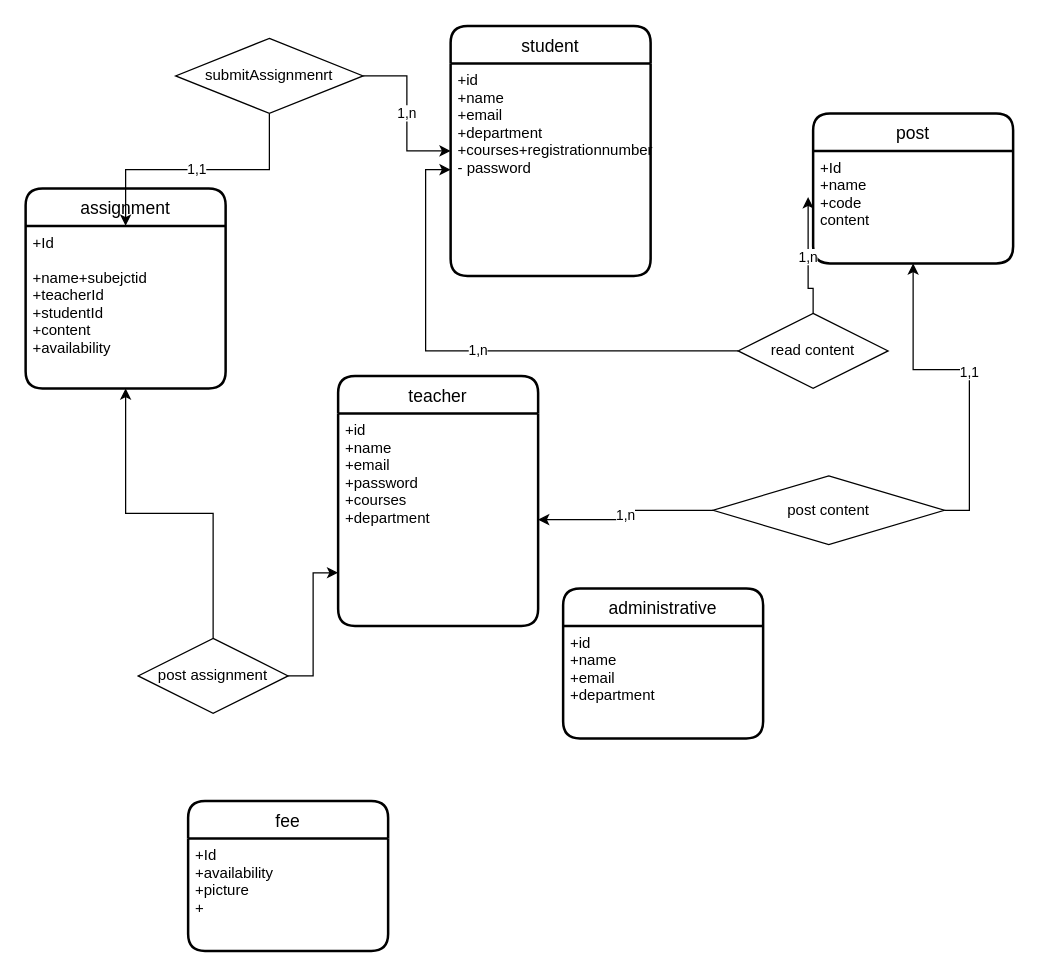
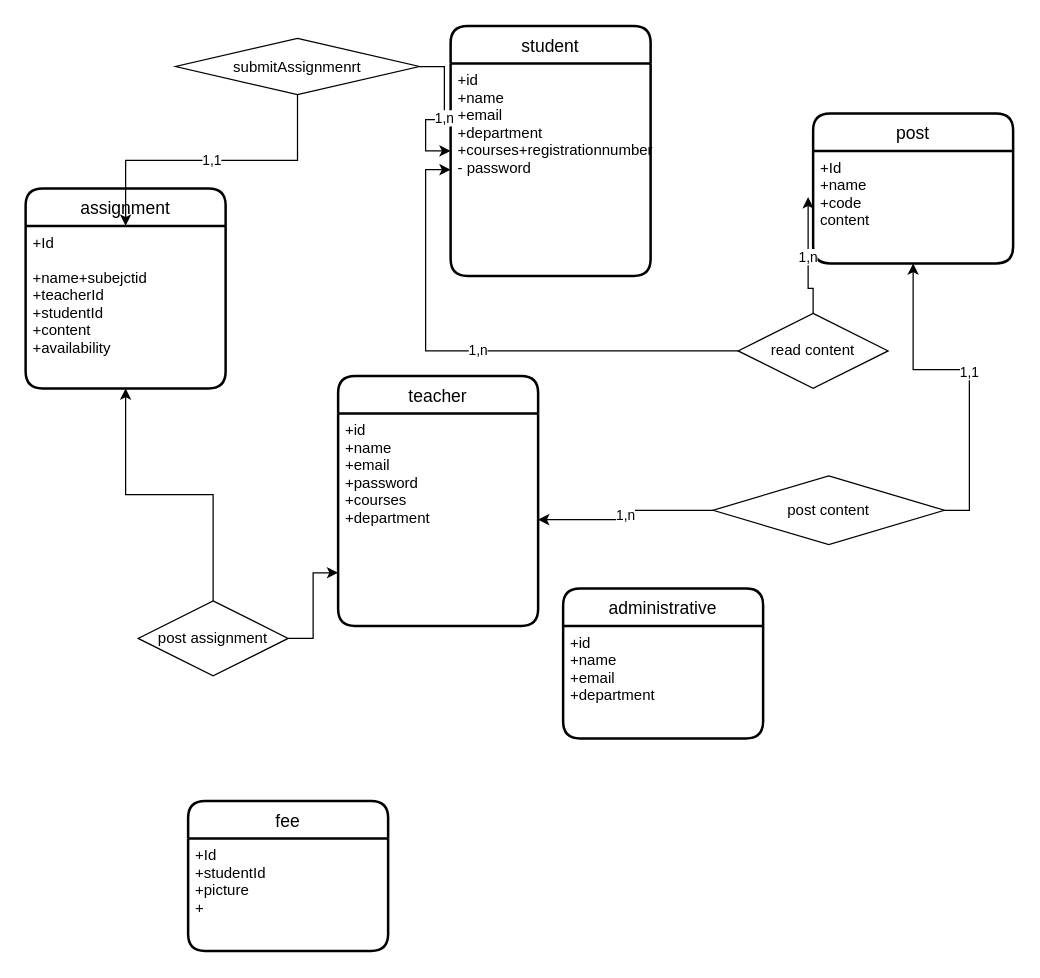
node "submitAssignmenrt": size 188x75 -> 244x56
node "post assignment": moved (213, 676) -> (213, 638)
node "+Id +availability +picture +": label "+Id +availability +picture +" -> "+Id +studentId +picture +"
